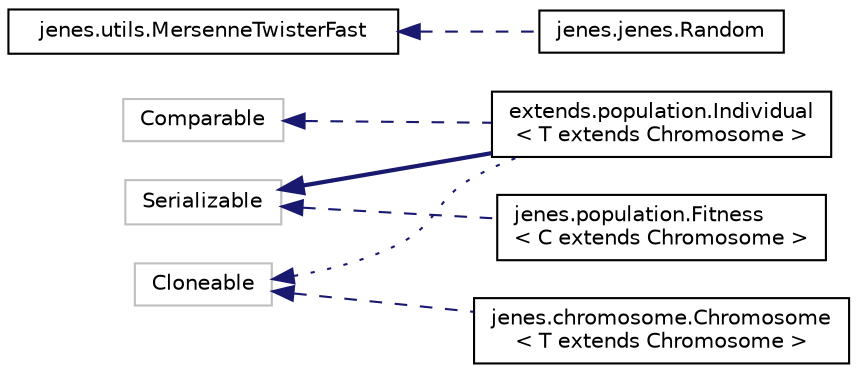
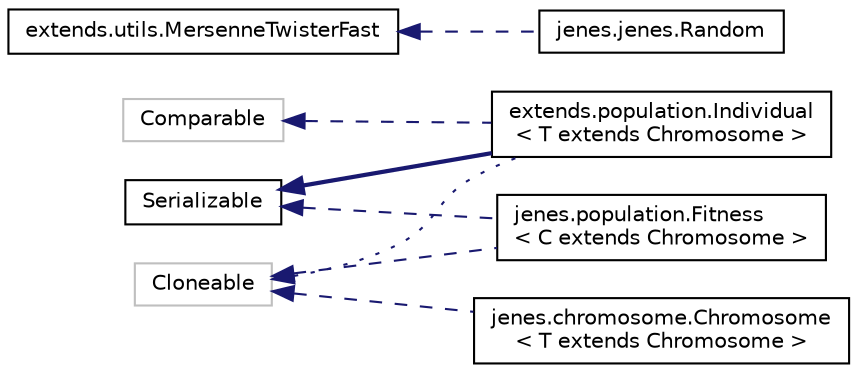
node "jenes.utils.MersenneTwisterFast": label "jenes.utils.MersenneTwisterFast" -> "extends.utils.MersenneTwisterFast"
node "Serializable": color grey75 -> black
edge "jenes.population.Fitness < C extends Chromosome >" -> "Cloneable": added
